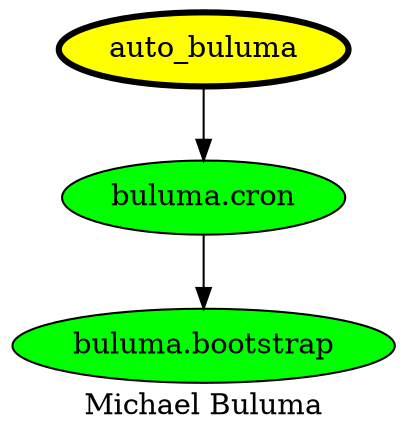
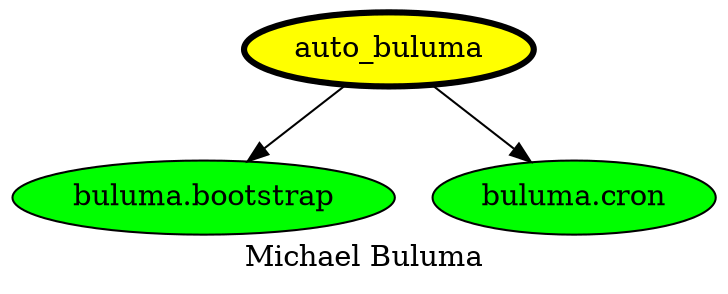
edge "buluma.cron" -> "buluma.bootstrap": now "auto_buluma" -> "buluma.bootstrap"
